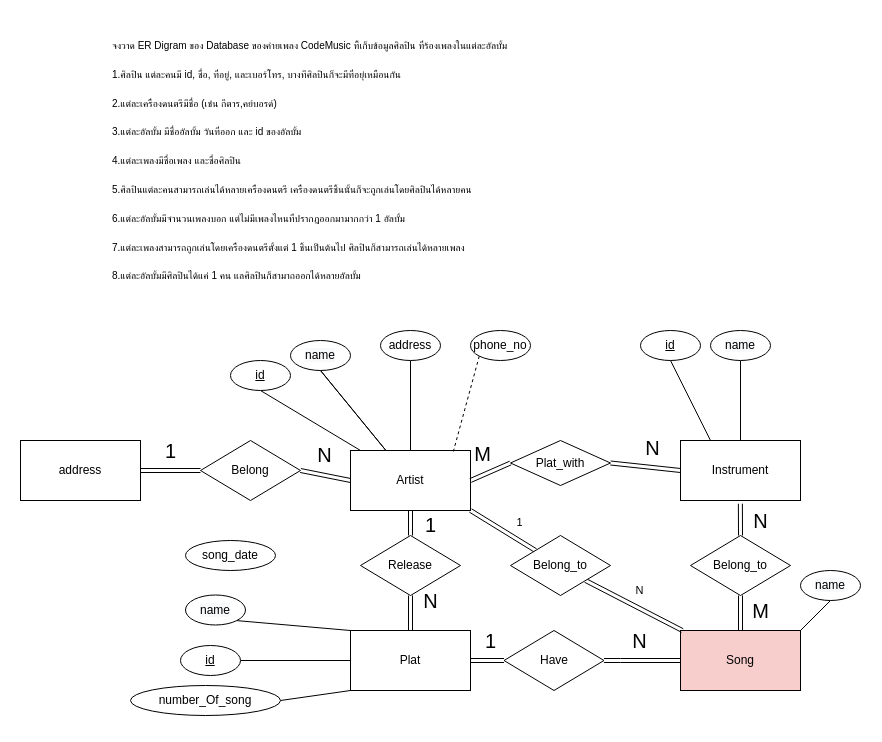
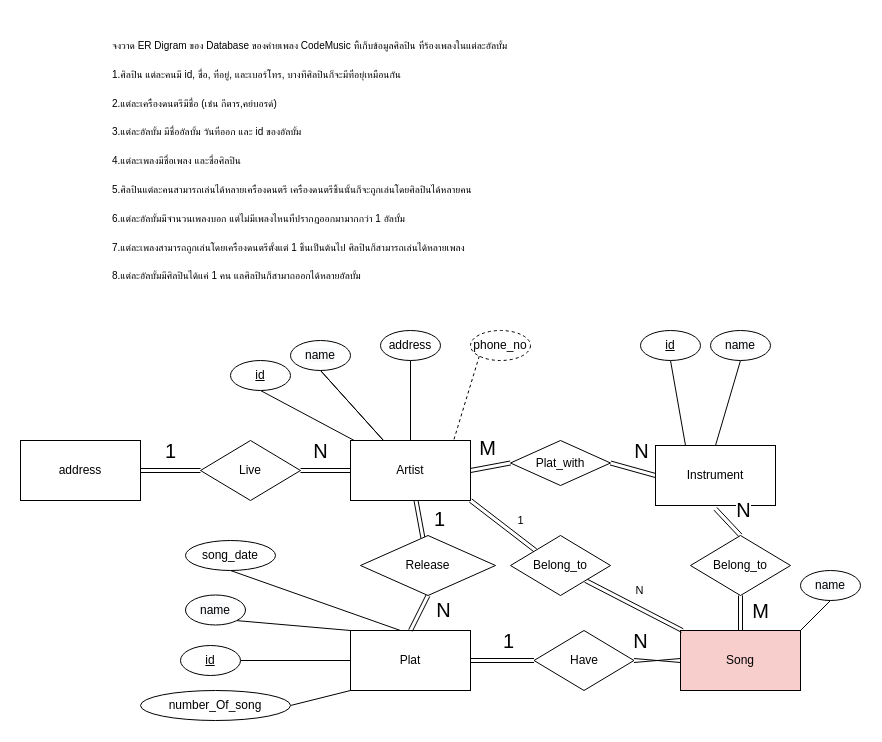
node "phone_no": style solid -> dashed
node "Belong": label "Belong" -> "Live"
node "Instrument": moved (741, 471) -> (716, 476)
node "Artist": moved (411, 481) -> (411, 471)
node "Release": size 100x60 -> 135x60
edge "song_date" -- "Plat": added
node "Have": moved (554, 661) -> (584, 661)
node "number_Of_song": moved (206, 701) -> (216, 706)
